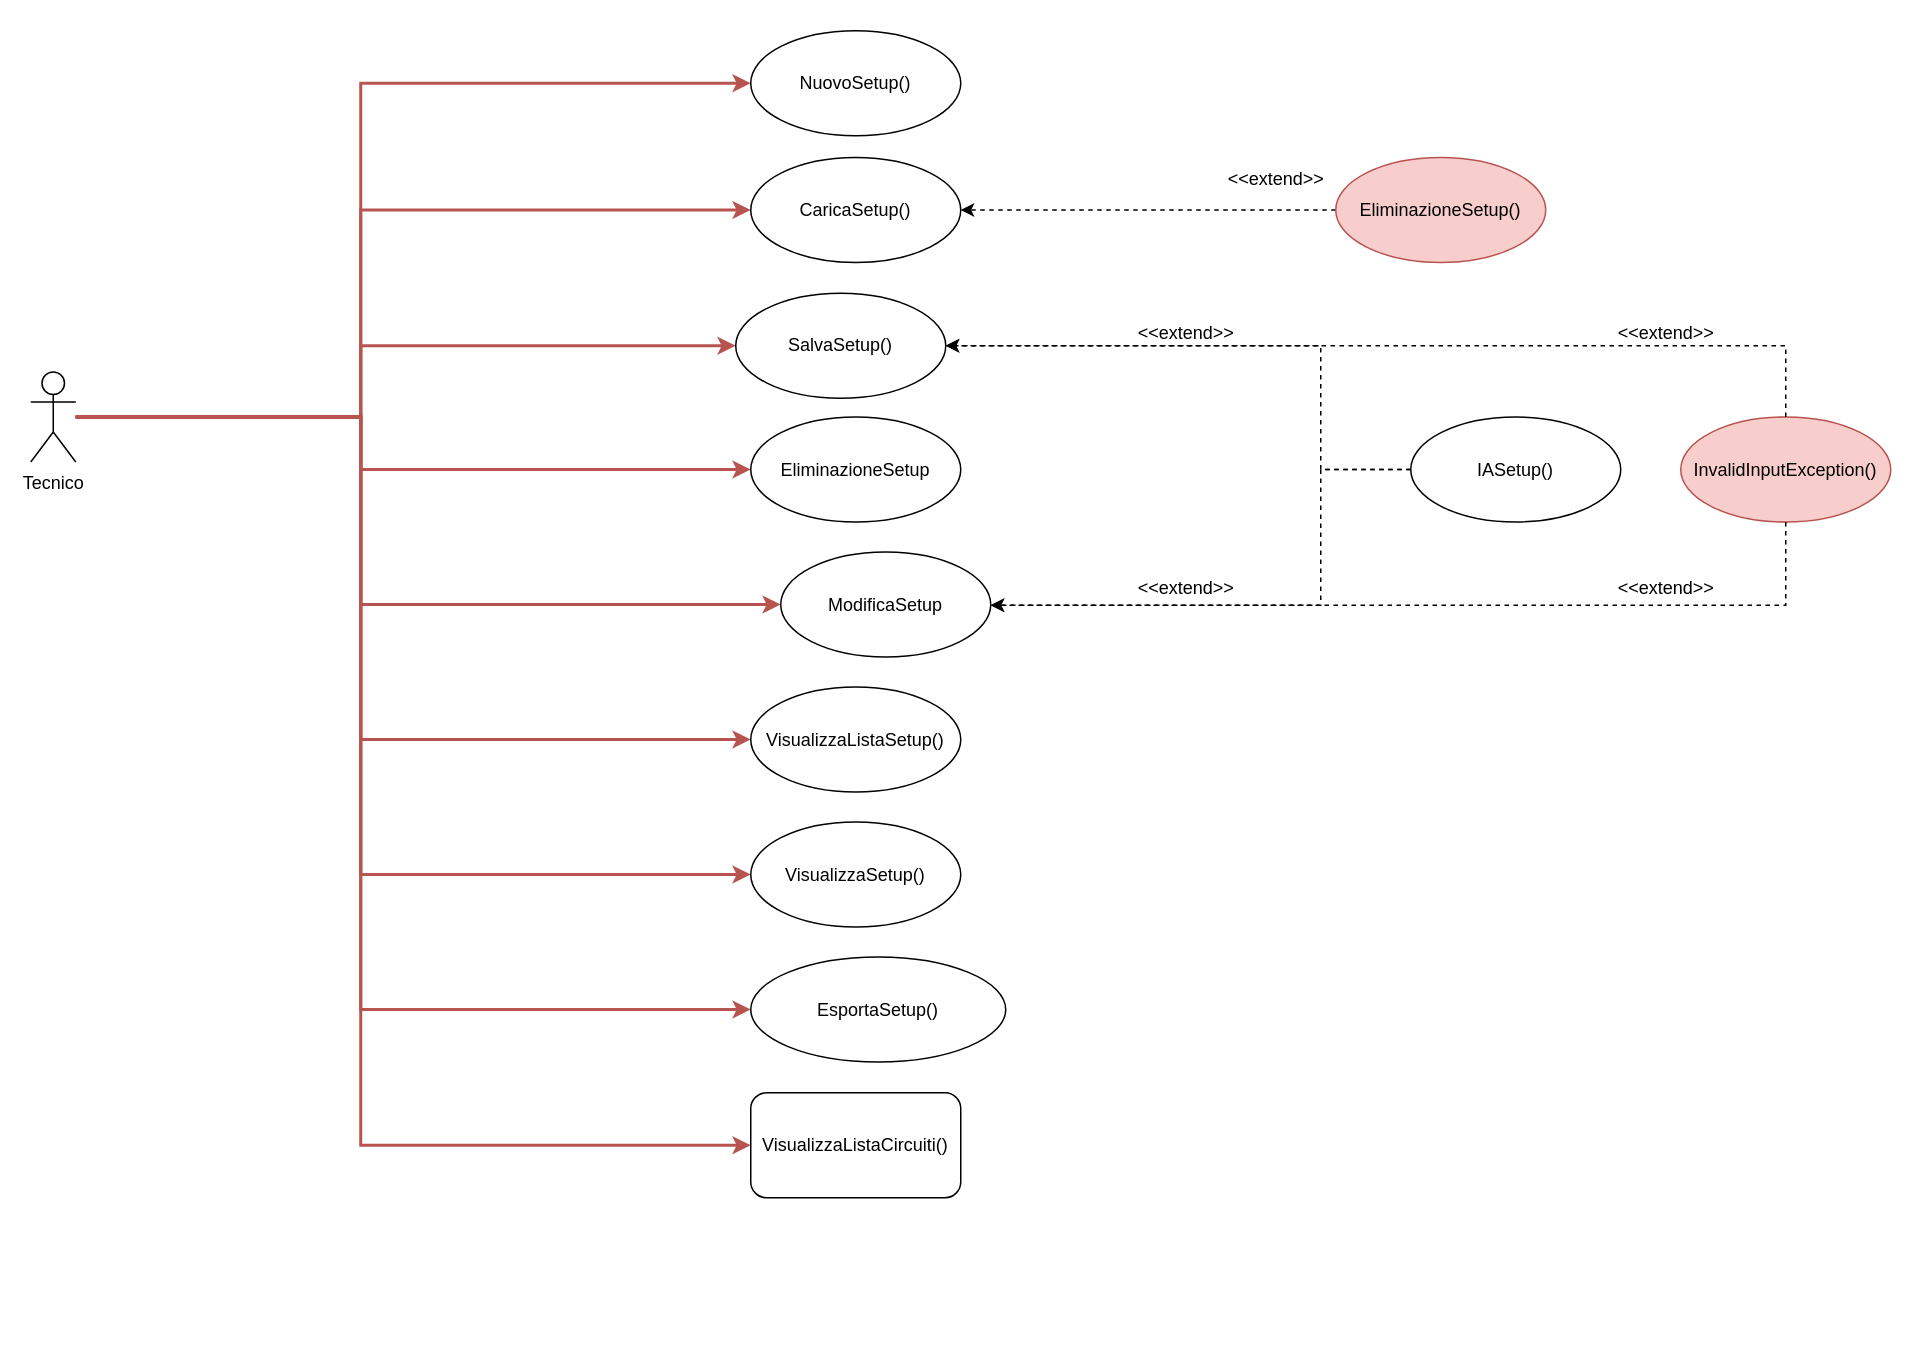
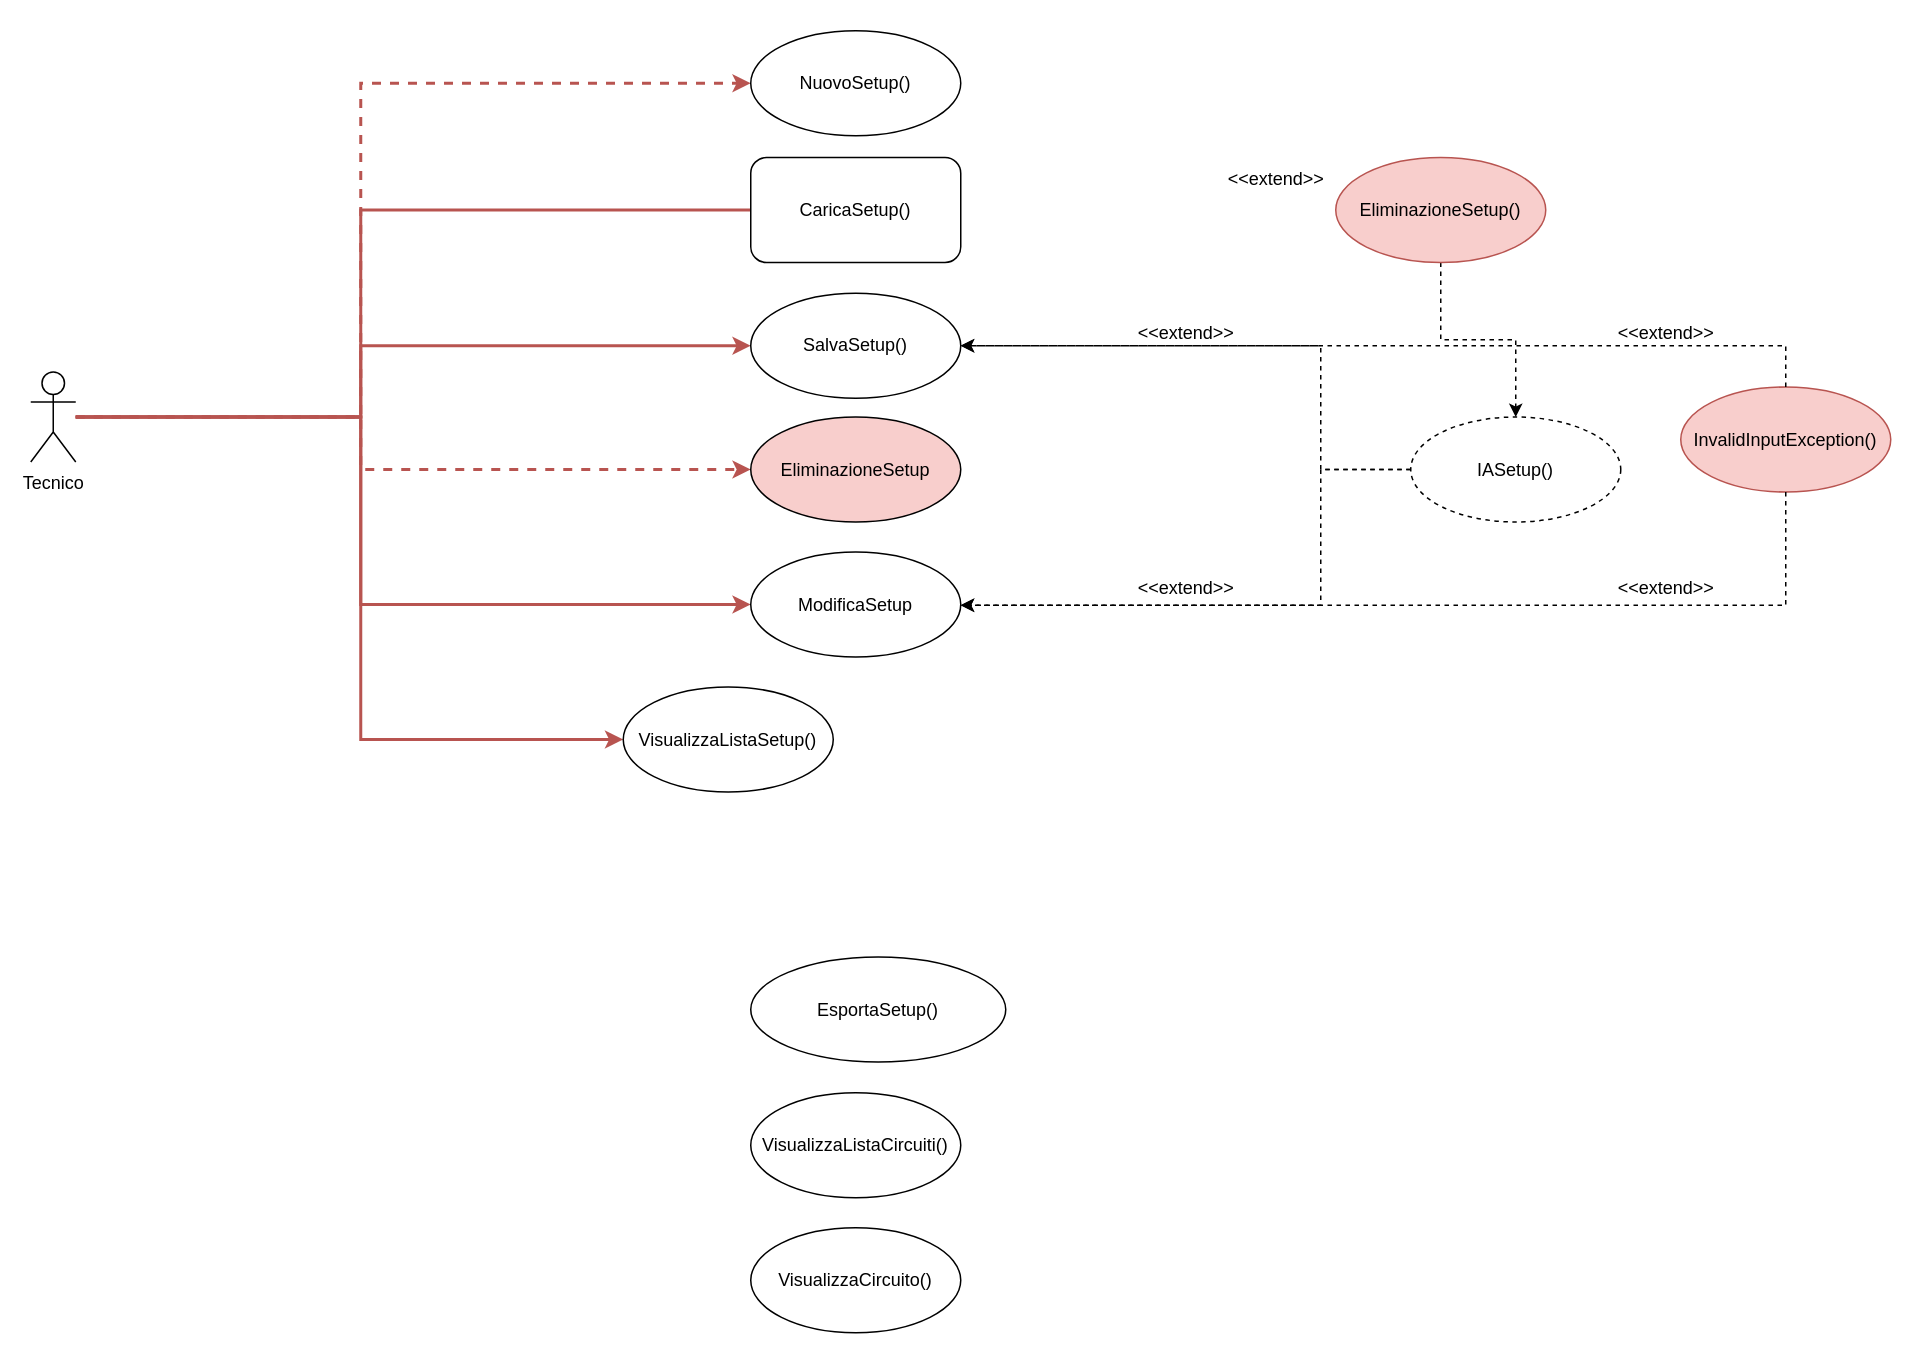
edge "Tecnico" -> "NuovoSetup()": style solid -> dashed
edge "Tecnico" -> "CaricaSetup()": arrowhead classic -> none
node "CaricaSetup()": shape ellipse -> rounded rectangle
edge "EliminazioneSetup()" -> "CaricaSetup()": now "EliminazioneSetup()" -> "IASetup()"
node "SalvaSetup()": moved (841, 346) -> (856, 346)
edge "Tecnico" -> "EliminazioneSetup": style solid -> dashed
node "EliminazioneSetup": fillcolor #ffffff -> #f8cecc
node "IASetup()": style solid -> dashed
node "InvalidInputException()": moved (1786, 470) -> (1786, 440)
node "ModificaSetup": moved (886, 605) -> (856, 605)
node "VisualizzaListaSetup()": moved (856, 740) -> (728, 740)
edge "Tecnico" -> "VisualizzaSetup()": removed
node "VisualizzaSetup()": removed
edge "Tecnico" -> "EsportaSetup()": removed
edge "Tecnico" -> "VisualizzaListaCircuiti()": removed
node "VisualizzaListaCircuiti()": shape rounded rectangle -> ellipse
node "VisualizzaCircuito()": added
